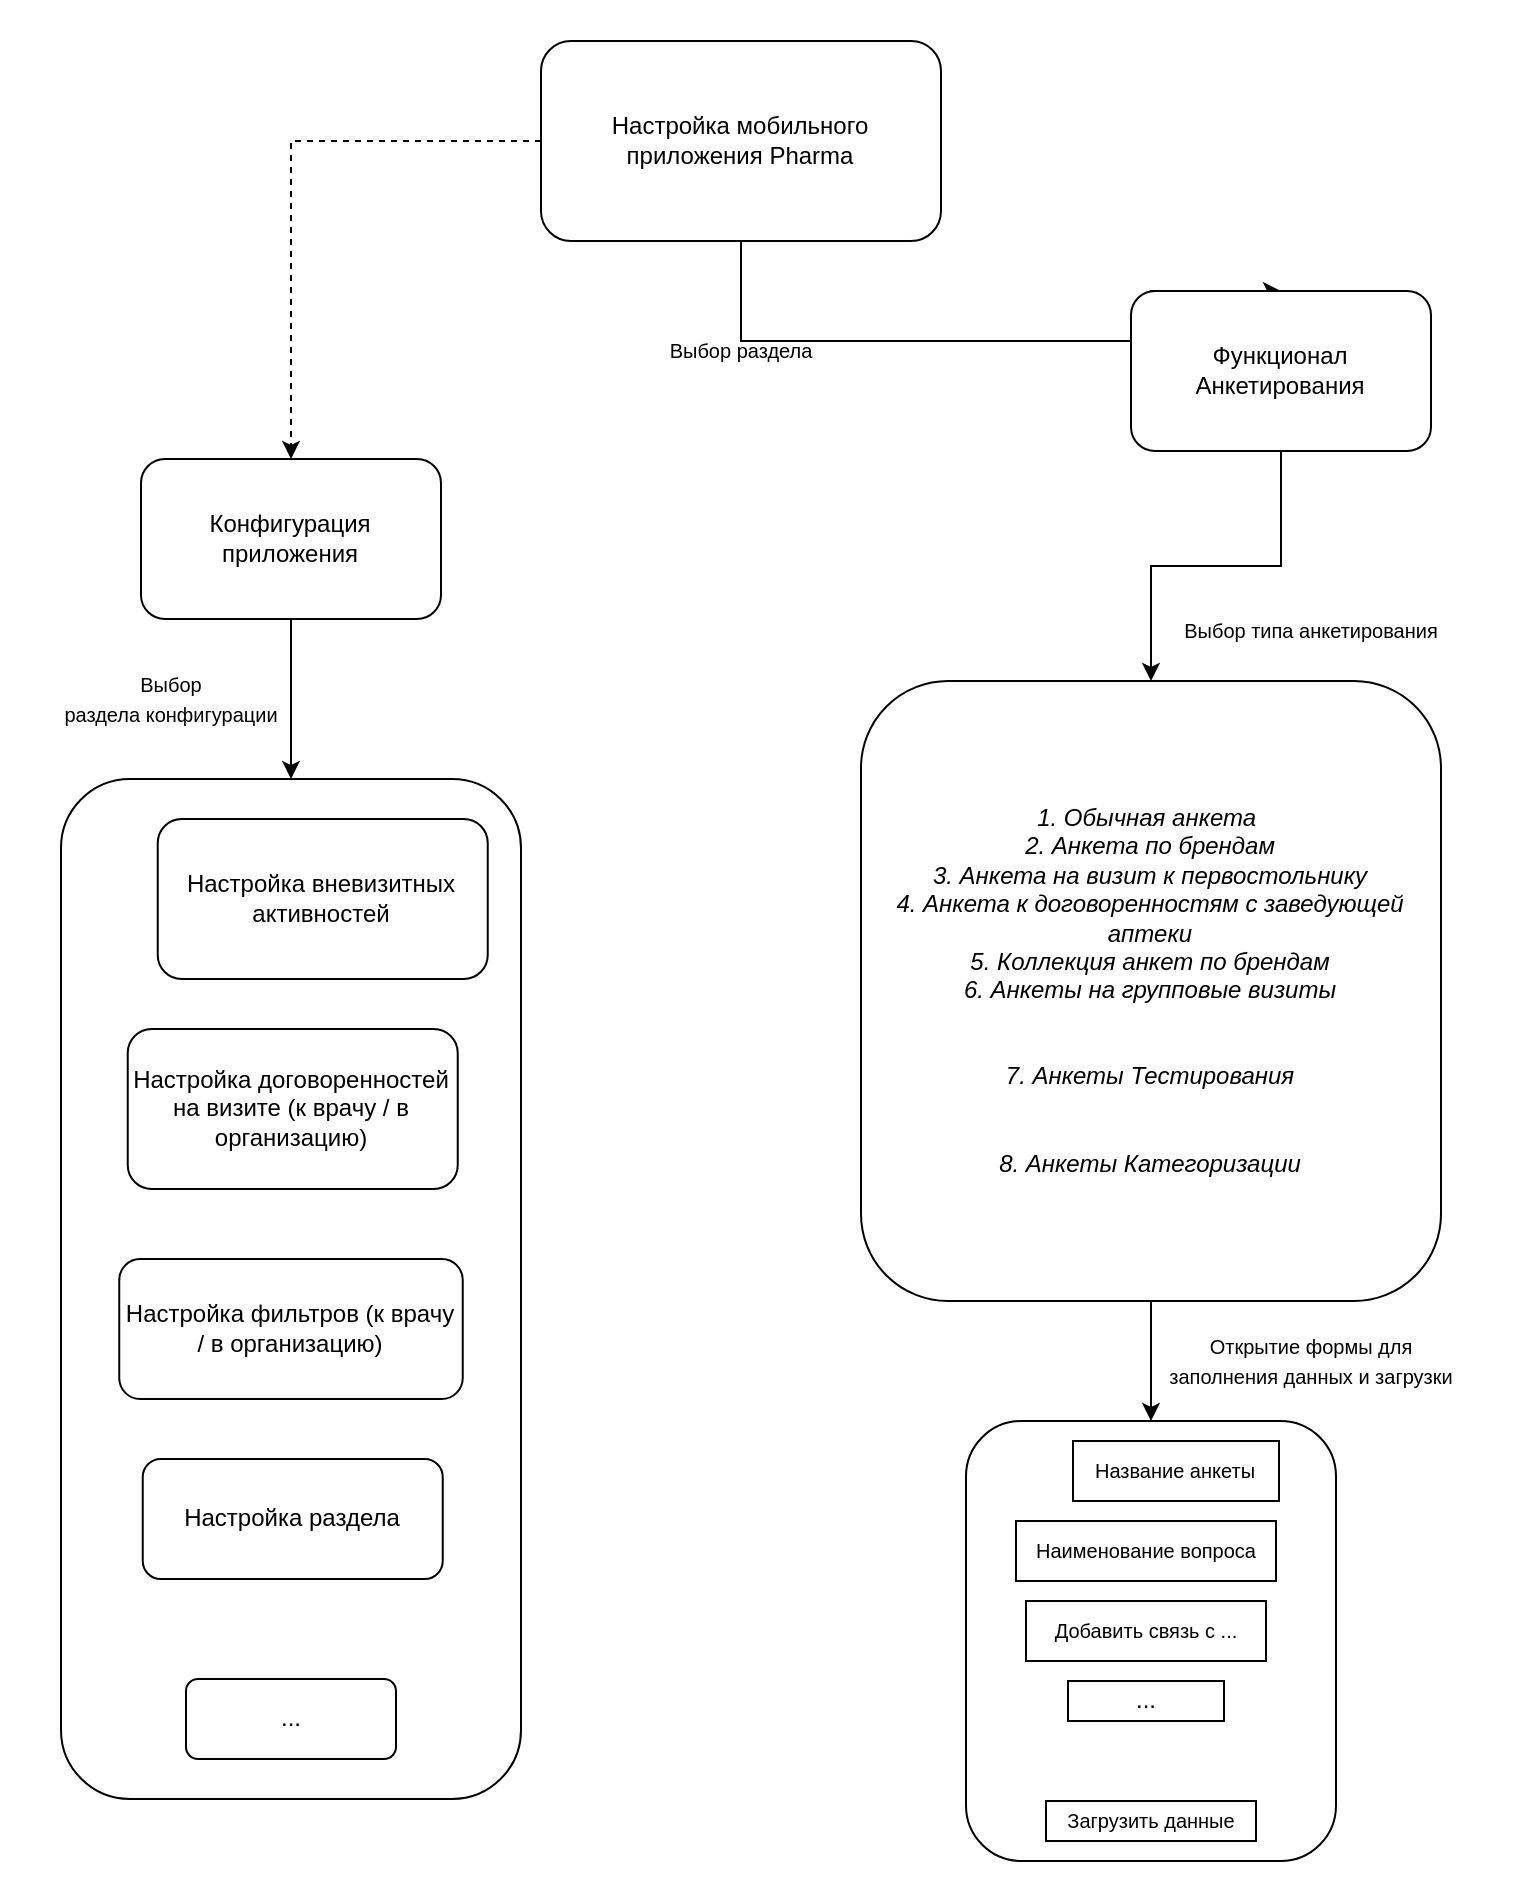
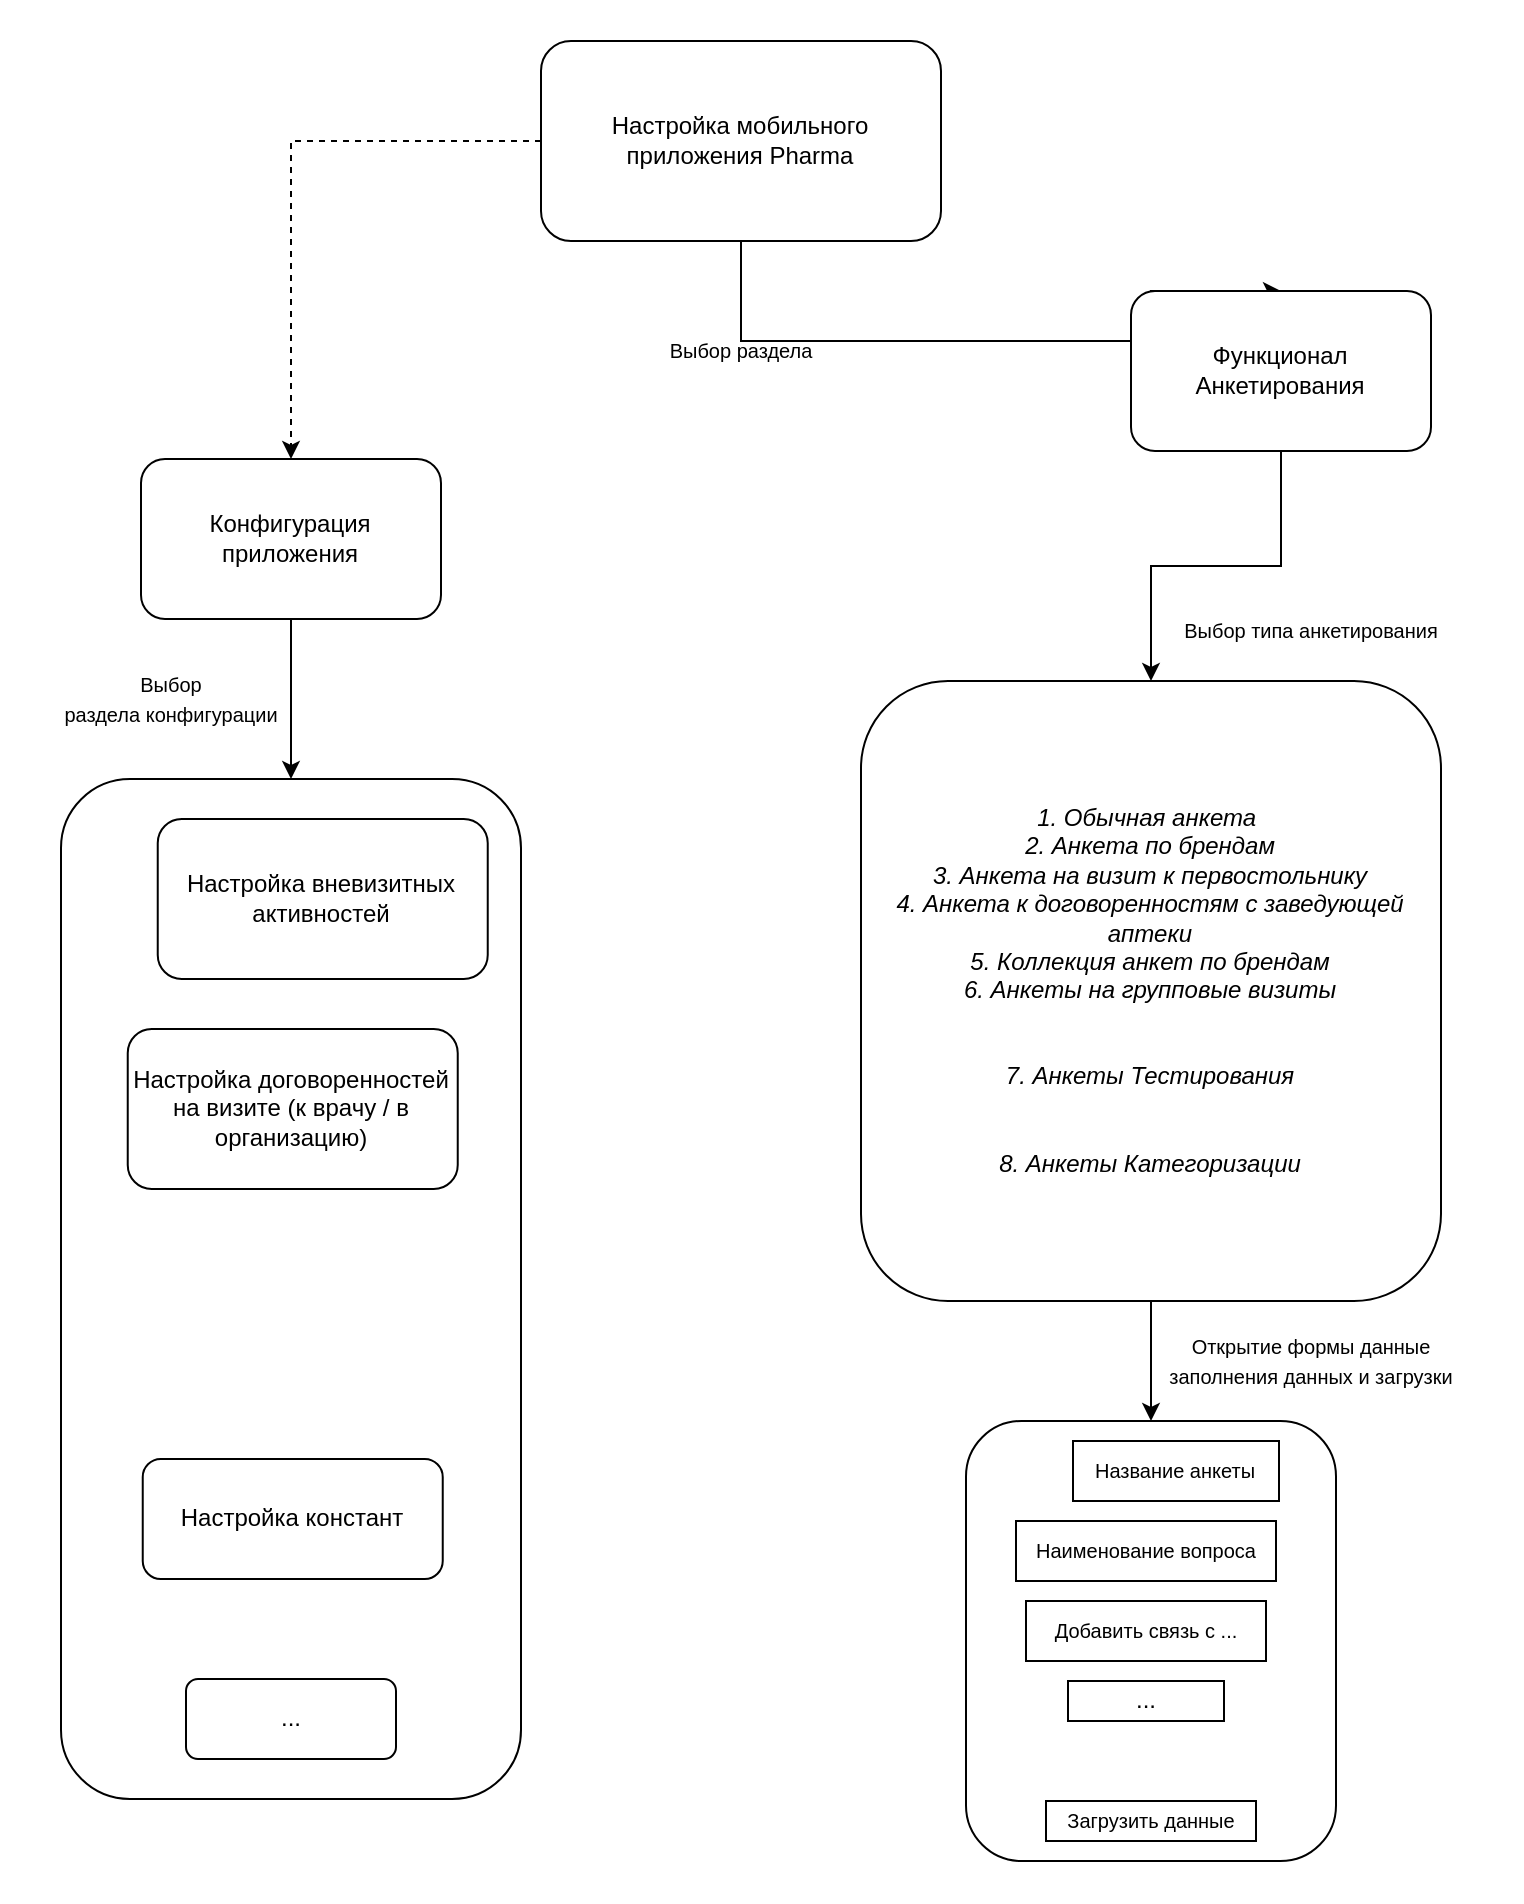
node "Настройка фильтров (к врачу / в организацию)": removed
node "Открытие формы для заполнения данных и загрузки": label "Открытие формы для заполнения данных и загрузки" -> "Открытие формы данные заполнения данных и загрузки"
node "Настройка раздела": label "Настройка раздела" -> "Настройка констант"
